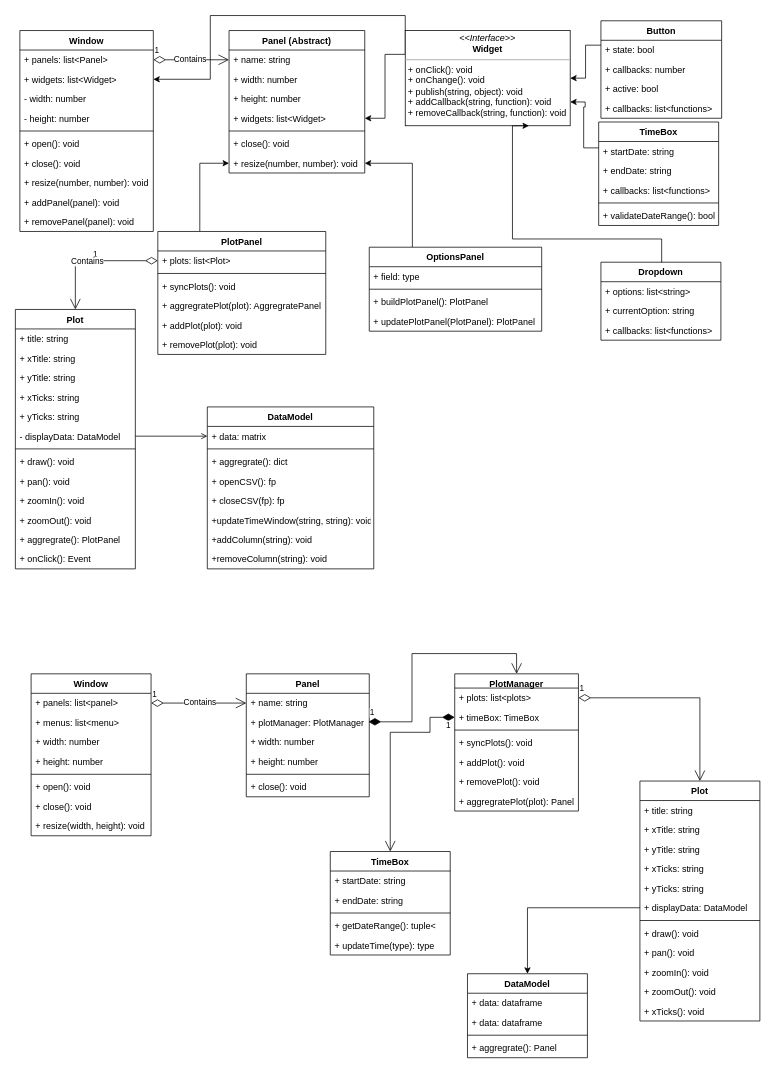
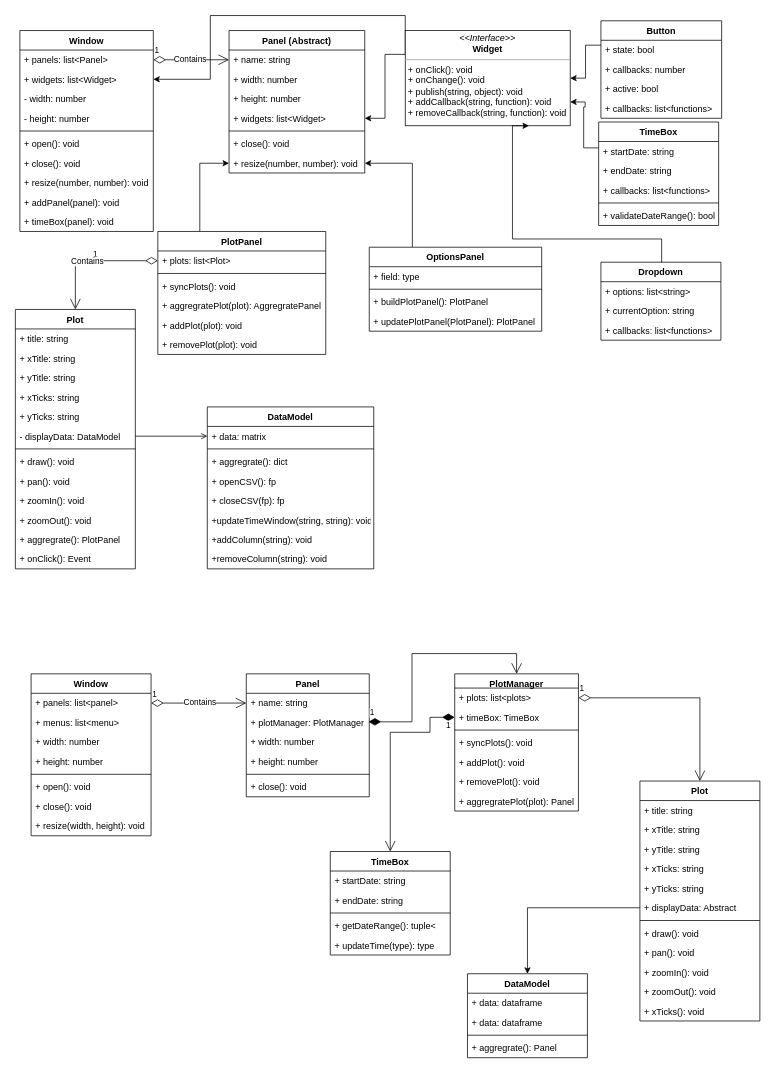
node "+ removePanel(panel): void": label "+ removePanel(panel): void" -> "+ timeBox(panel): void"
node "+ displayData: DataModel": label "+ displayData: DataModel" -> "+ displayData: Abstract"
